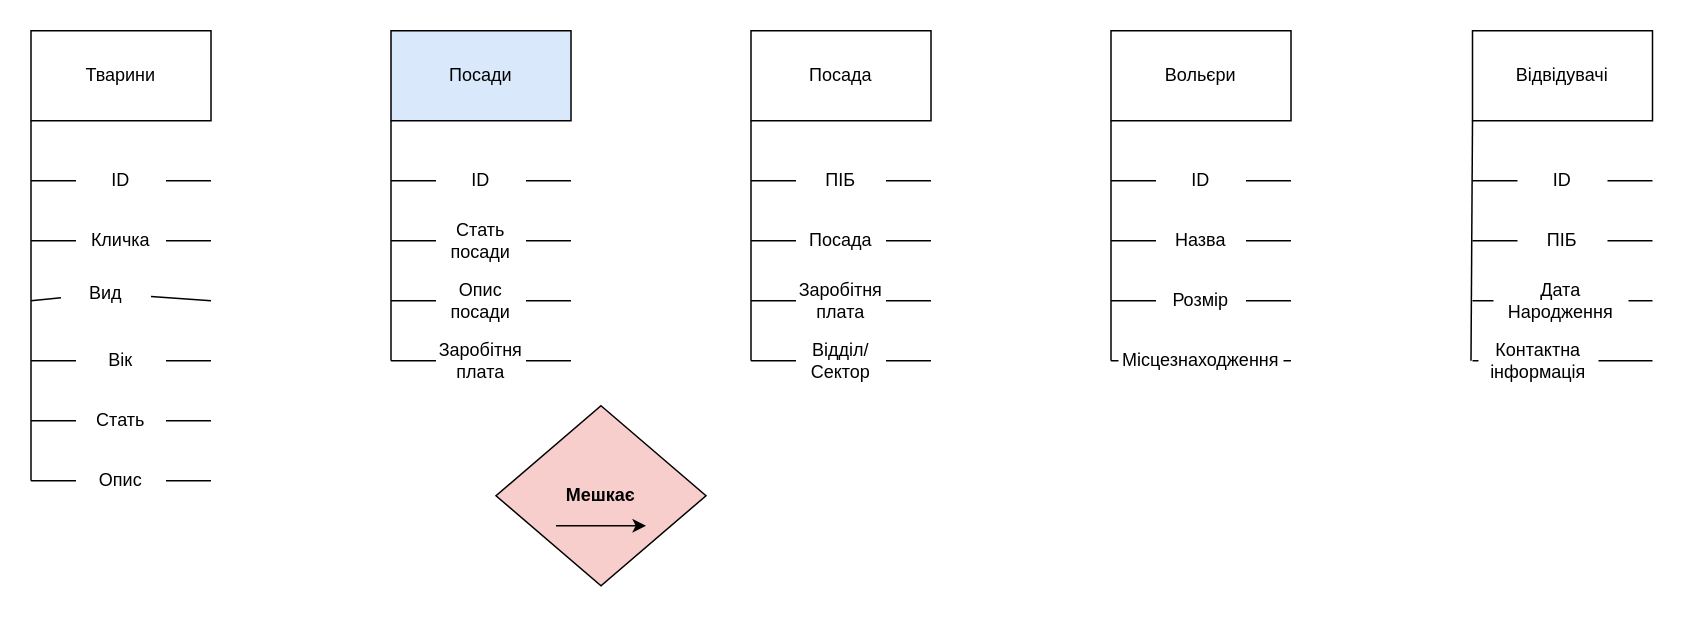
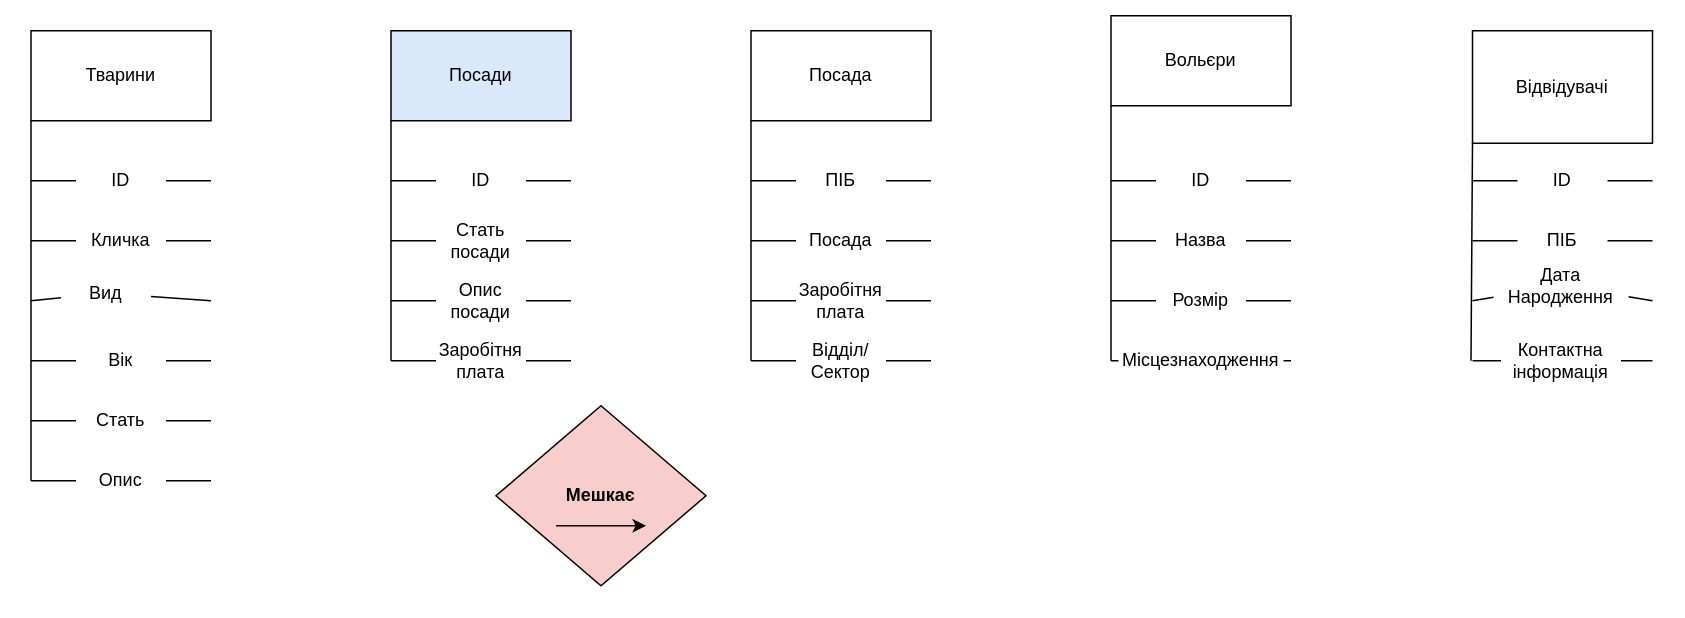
node "Вольєри": moved (1201, 76) -> (1201, 61)
node "Відвідувачі": size 180x90 -> 180x113
node "Дата Народження": moved (1561, 301) -> (1561, 286)
node "Контактна інформація": moved (1538, 361) -> (1561, 361)
